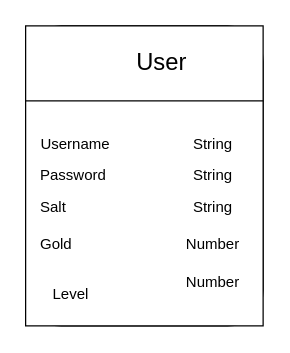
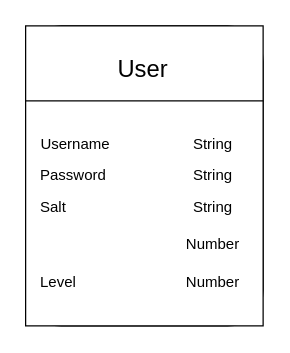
node "User": moved (162, 63) -> (143, 69)
node "Gold": removed
node "Level": moved (88, 294) -> (76, 282)
